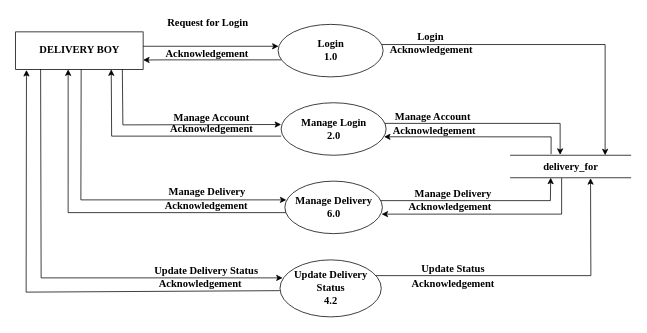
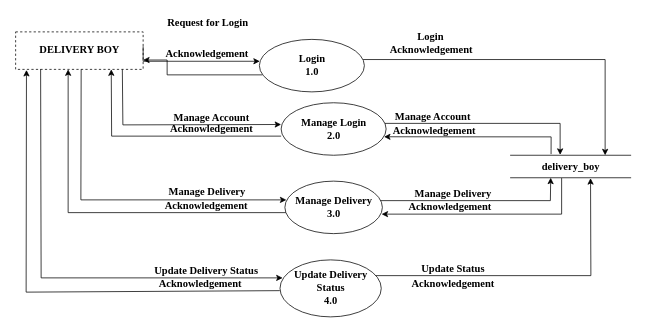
node "DELIVERY BOY": style solid -> dashed
node "Login 1.0": moved (330, 51) -> (312, 66)
node "delivery_for": label "delivery_for" -> "delivery_boy"
node "Manage Delivery6.0": label "Manage Delivery6.0" -> "Manage Delivery3.0"
node "Update Delivery Status 4.2": label "Update Delivery Status 4.2" -> "Update Delivery Status 4.0"
